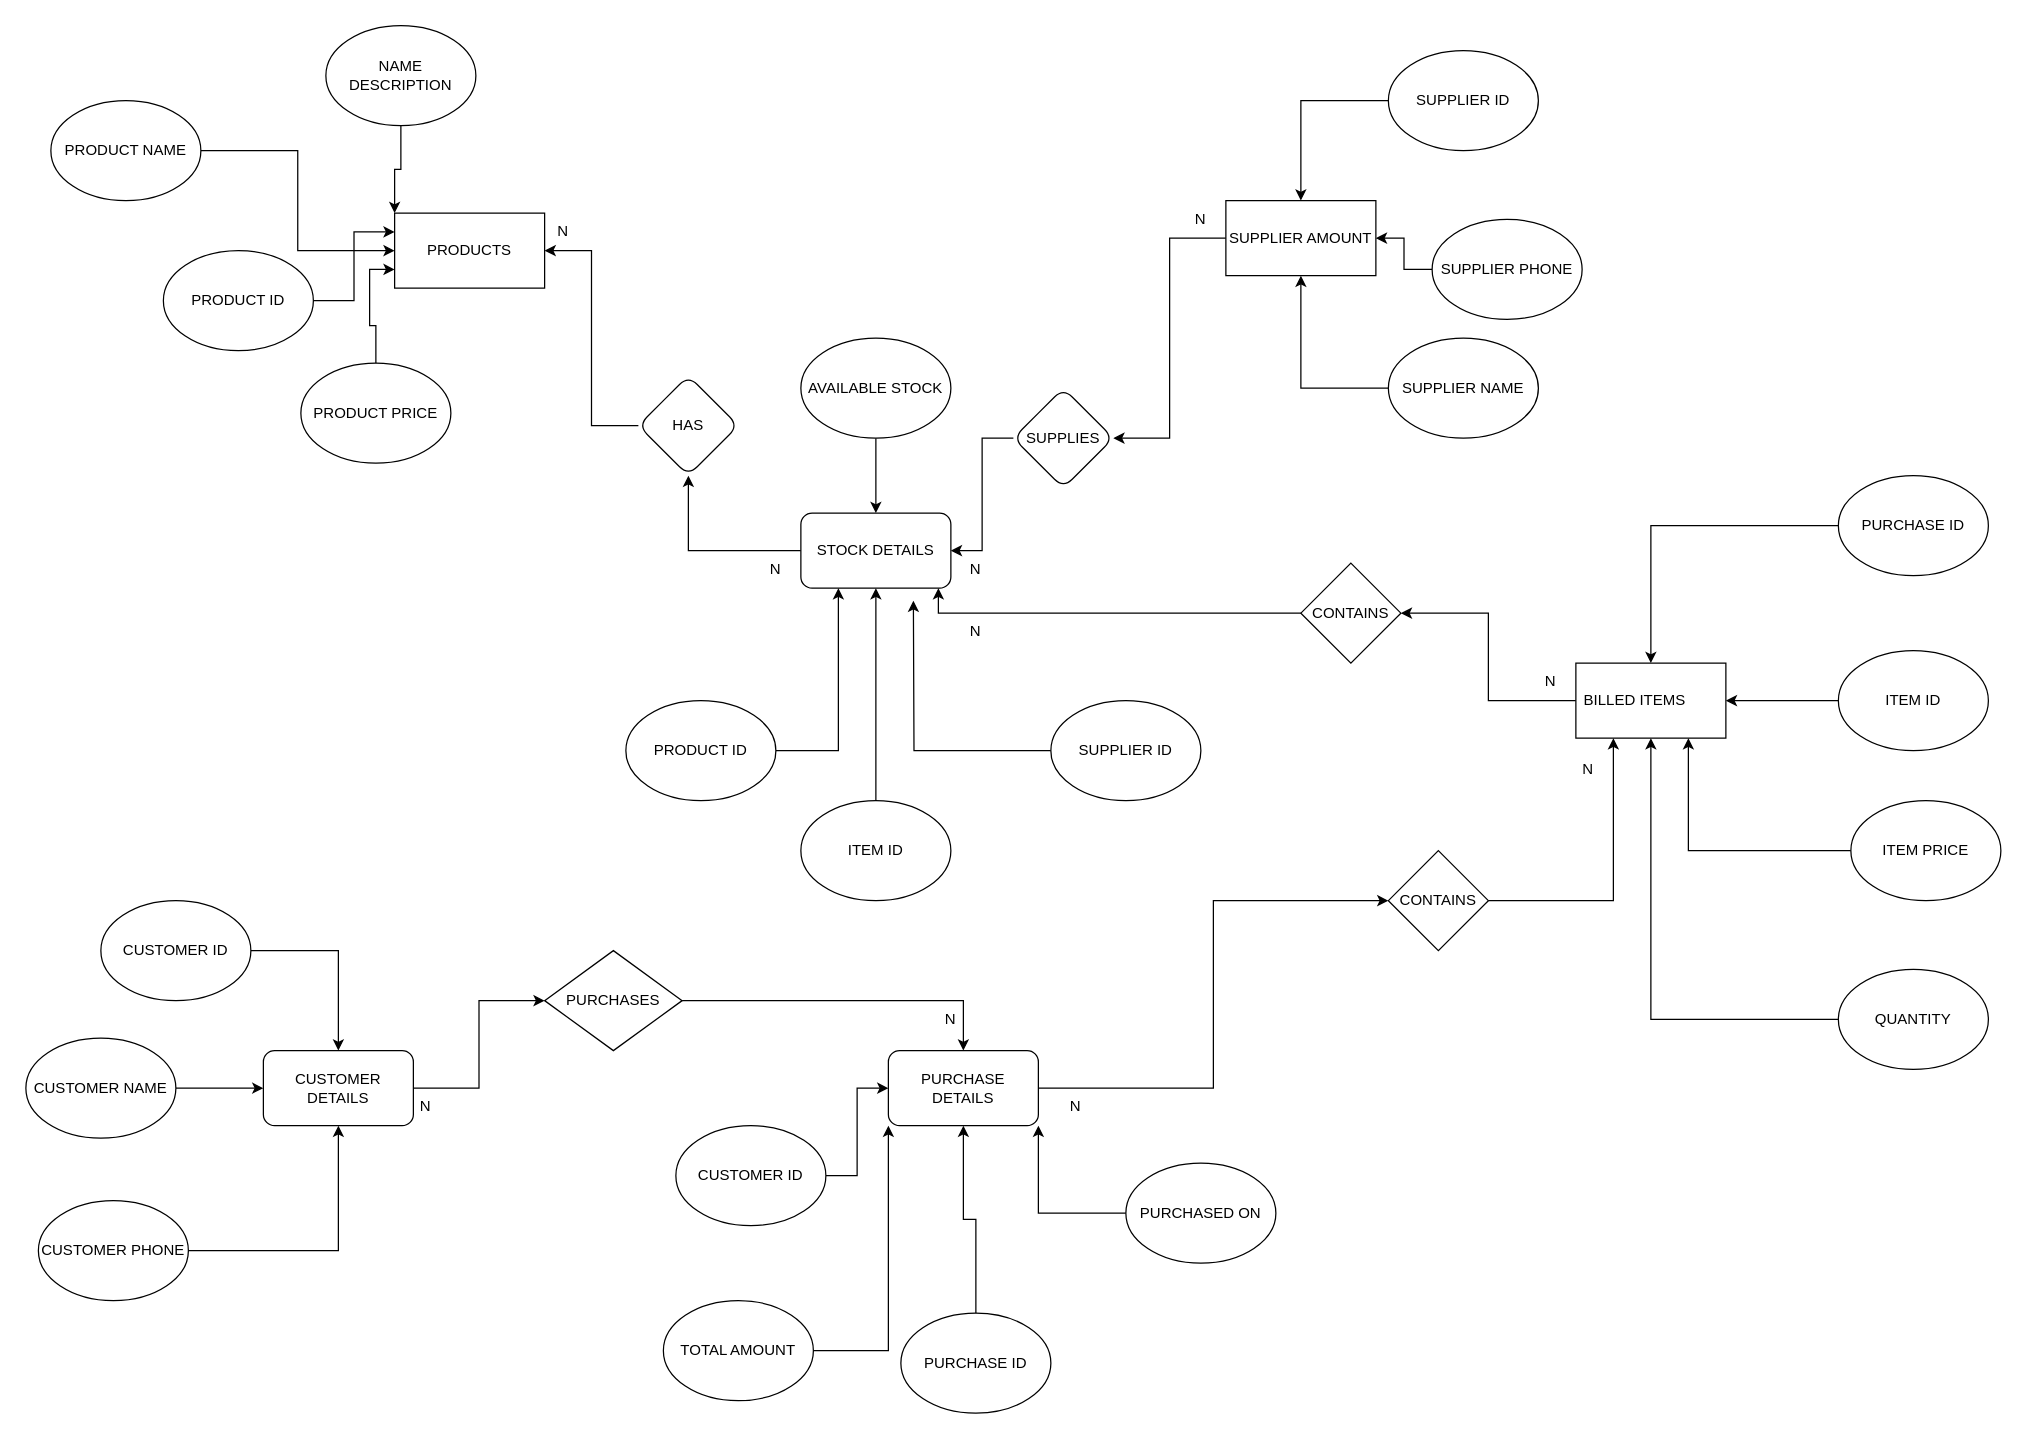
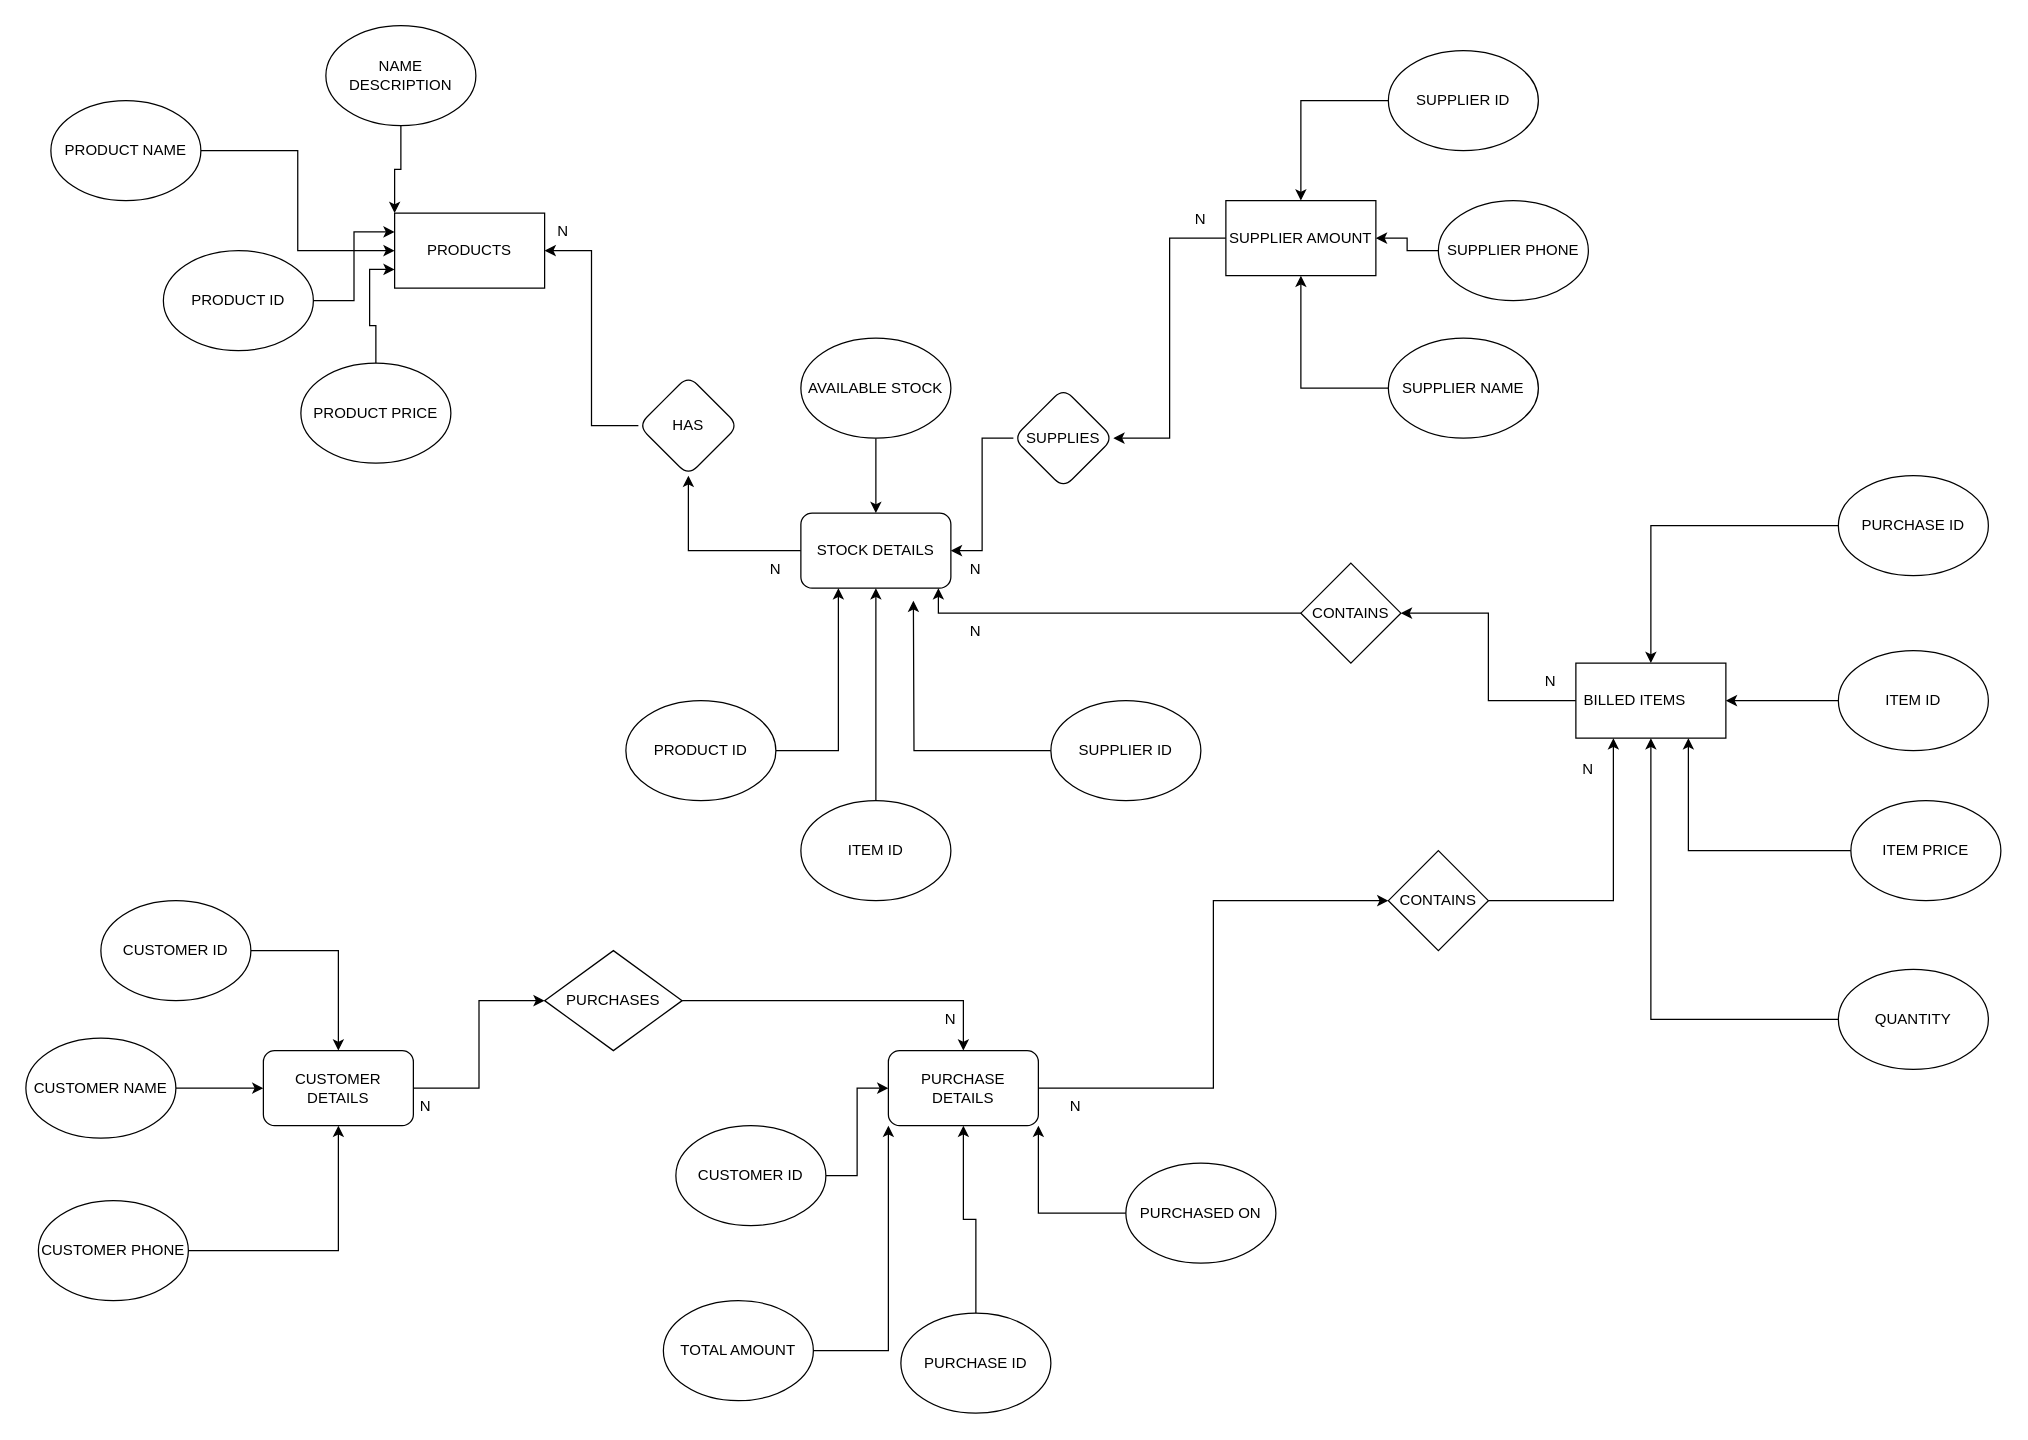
node "SUPPLIER PHONE": moved (1507, 269) -> (1513, 251)
